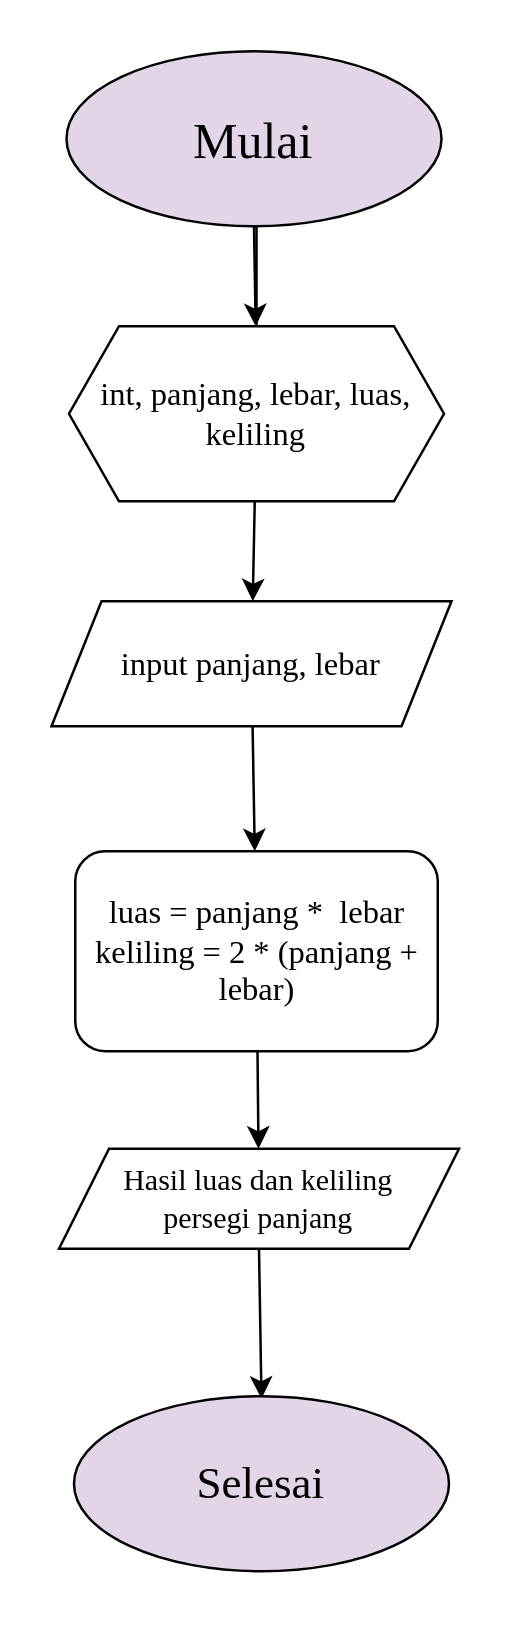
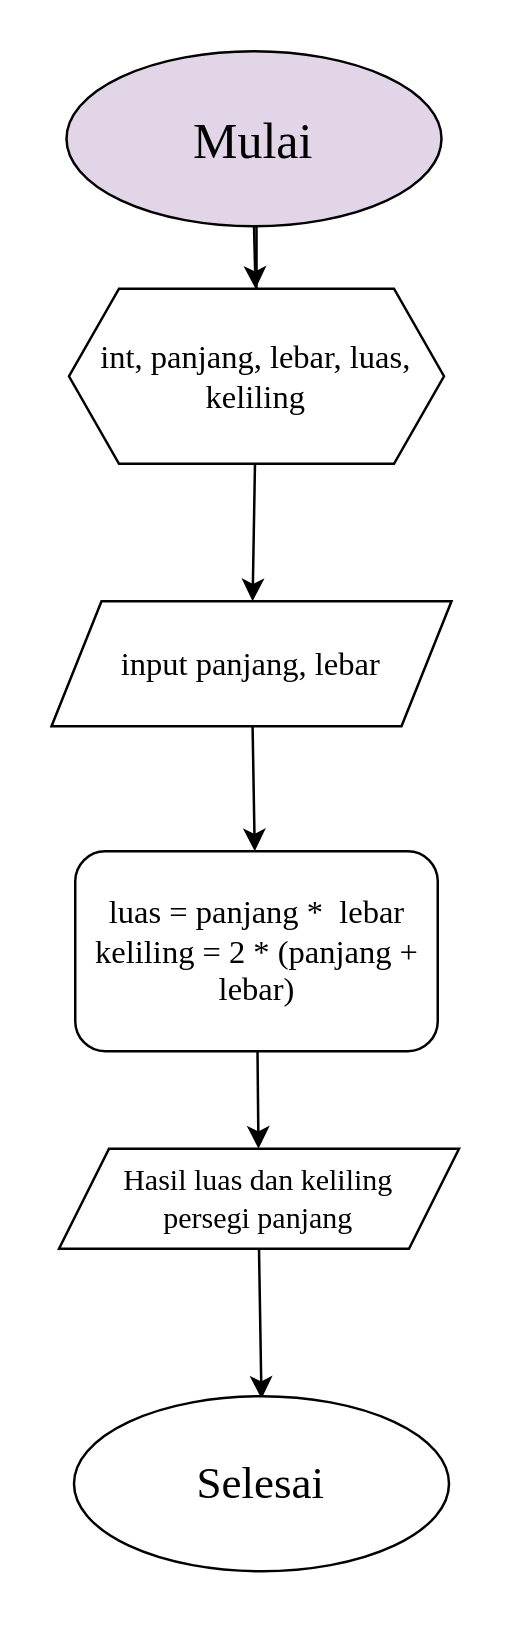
node "int, panjang, lebar, luas, keliling": moved (256, 414) -> (256, 376)
node "Selesai": fillcolor #e1d5e7 -> #ffffff
